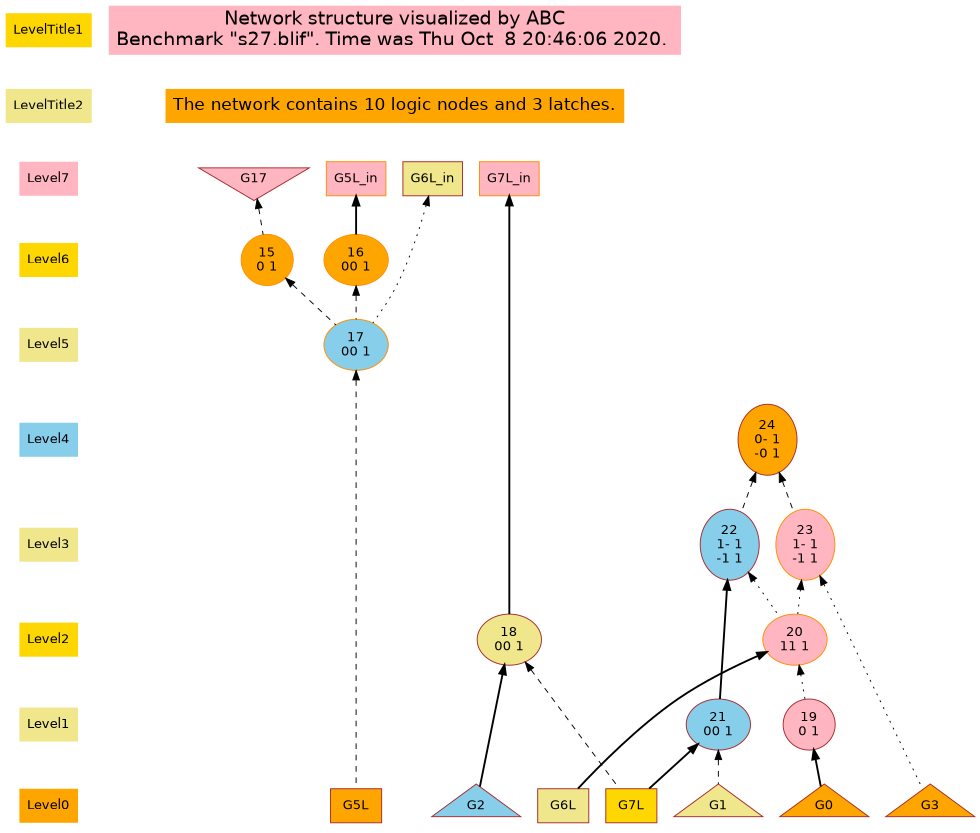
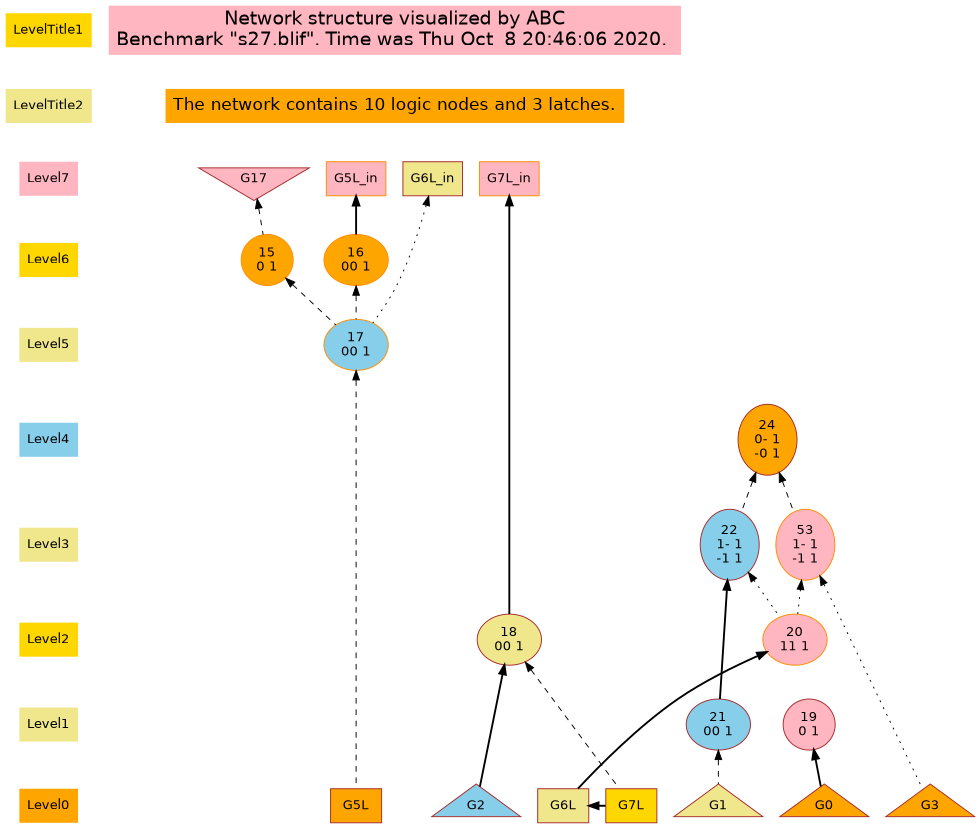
node "23 1- 1 -1 1": label "23 1- 1 -1 1" -> "53 1- 1 -1 1"
edge "19 0 1" -> "20 11 1": removed
edge "G7L" -> "21 00 1": now "G7L" -> "G6L"
